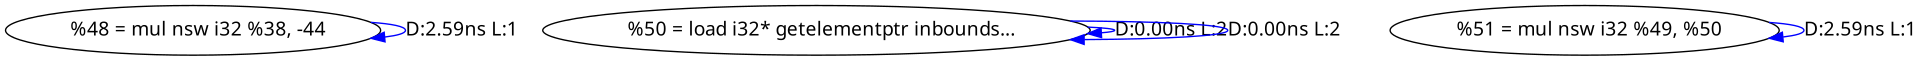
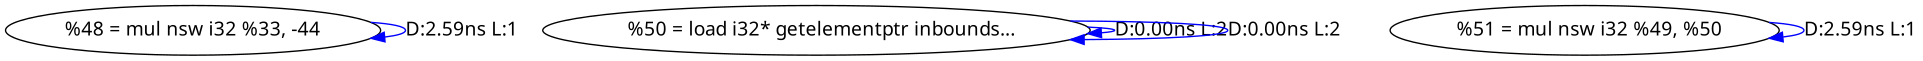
node "%48 = mul nsw i32 %38, -44": label "%48 = mul nsw i32 %38, -44" -> "%48 = mul nsw i32 %33, -44"
